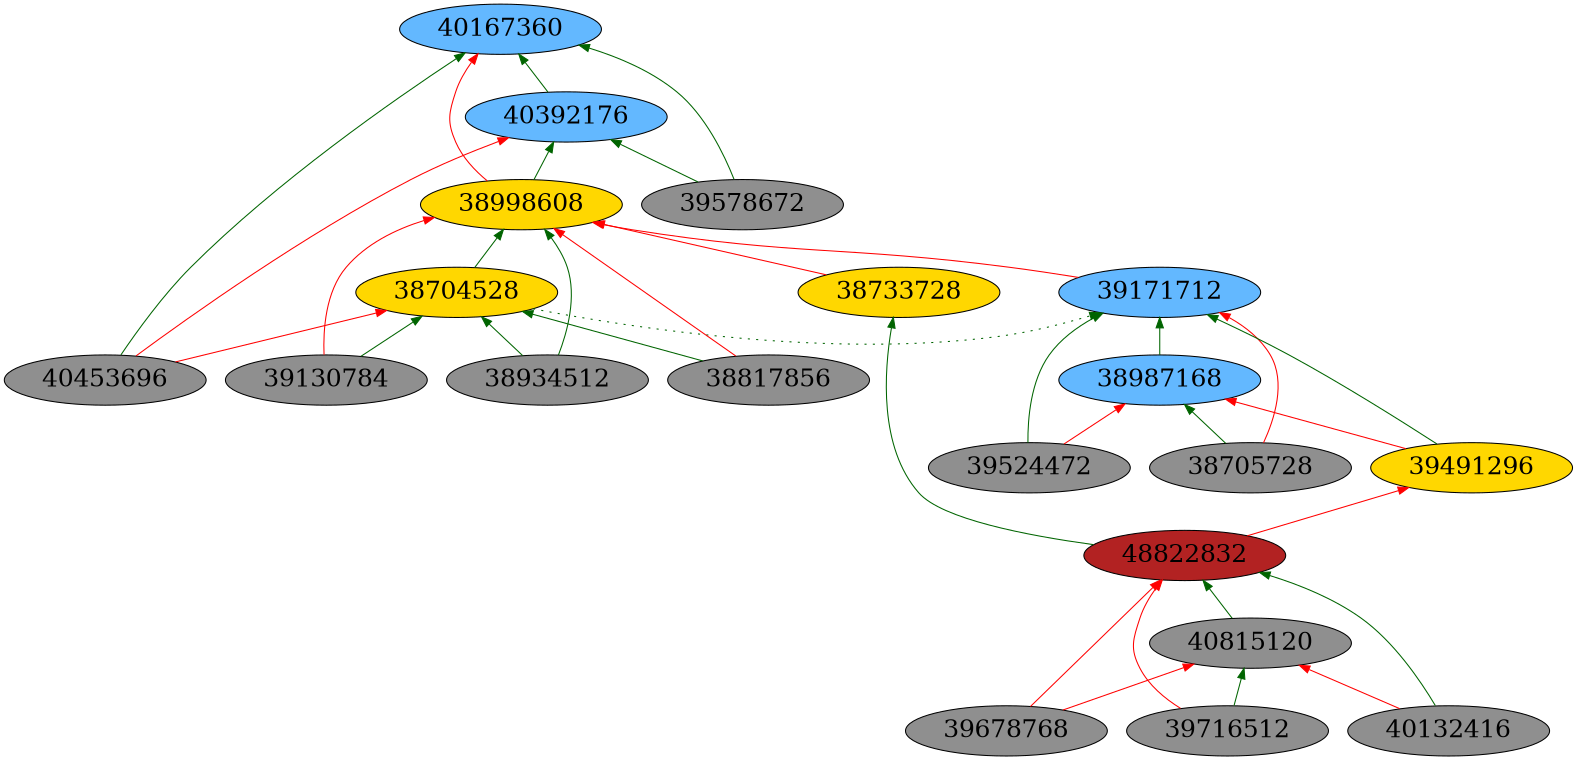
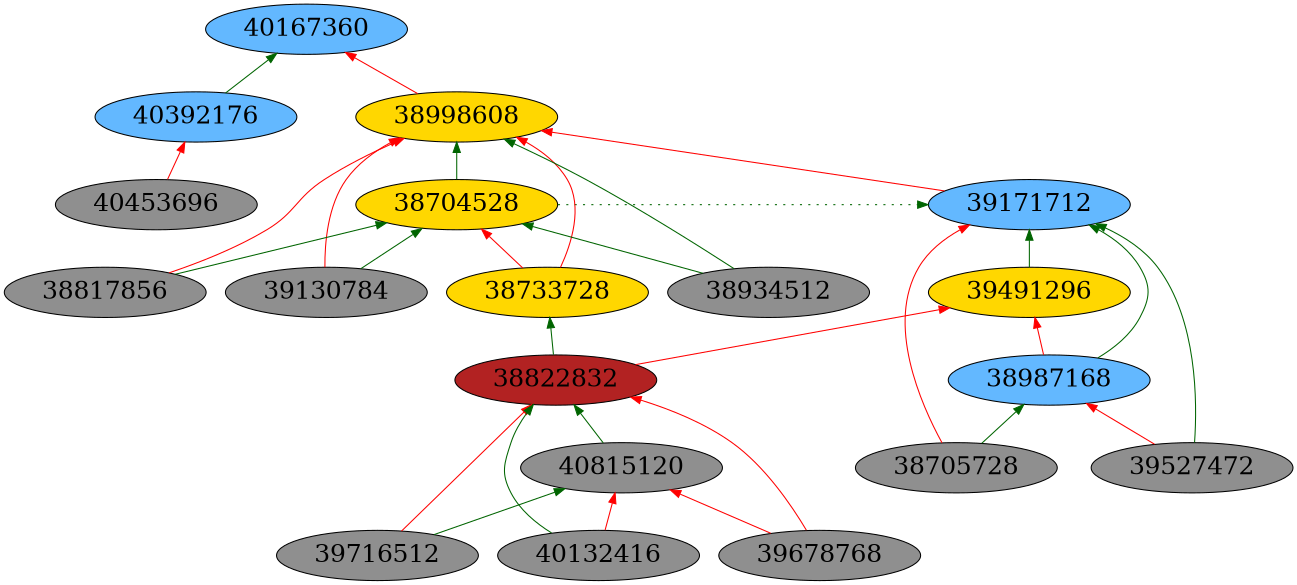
edge "38998608" -> "40392176": removed
edge "40453696" -> "40167360": removed
node "39578672": removed
edge "40453696" -> "38704528": now "38733728" -> "38704528"
edge "39491296" -> "38987168": reversed
node "39524472": label "39524472" -> "39527472"
node "48822832": label "48822832" -> "38822832"
